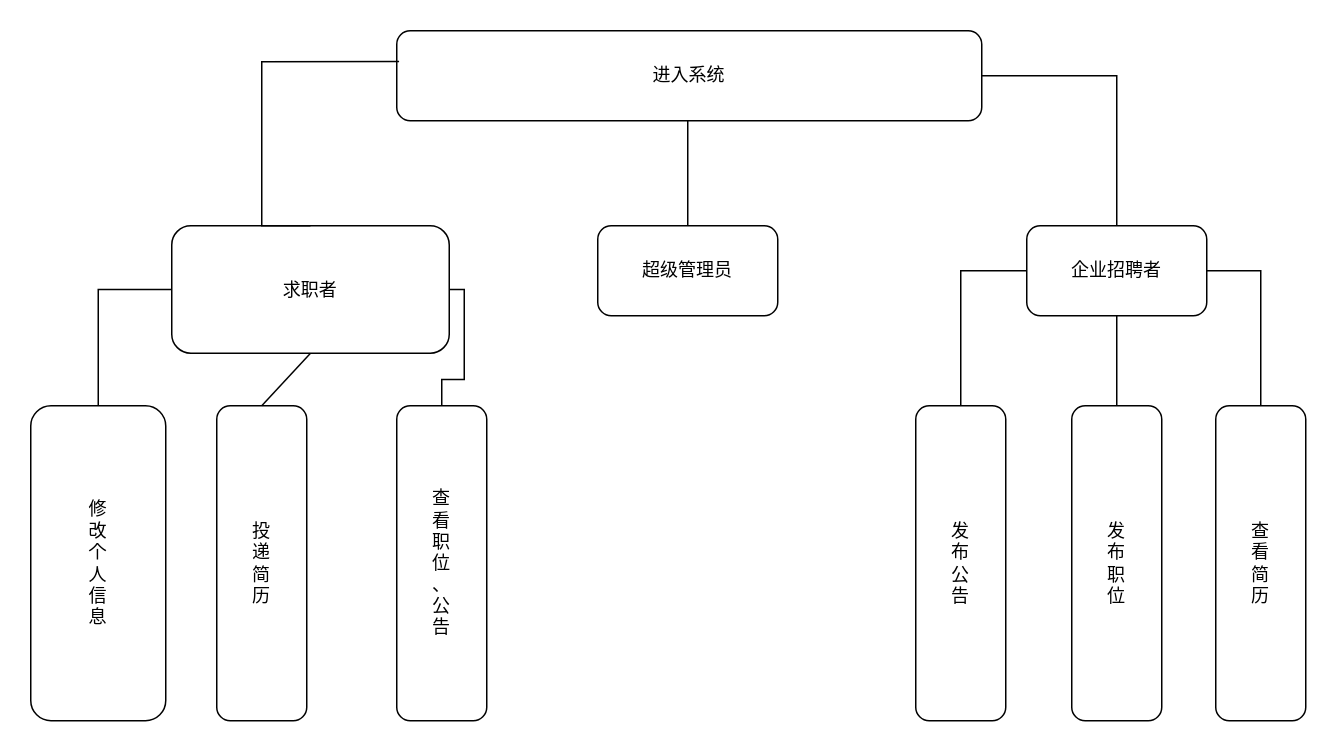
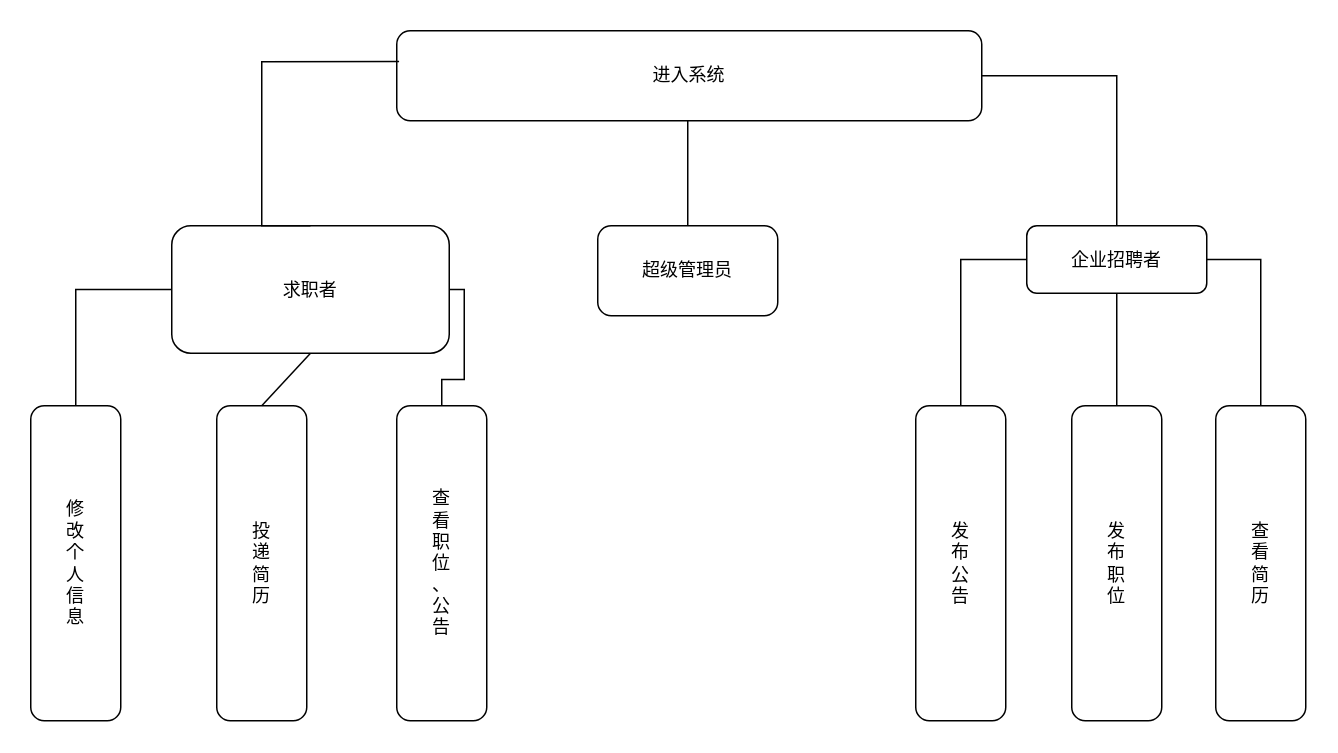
node "企业招聘者": size 180x90 -> 180x68
node "修 改 个 人 信 息": size 135x315 -> 90x315
